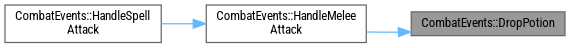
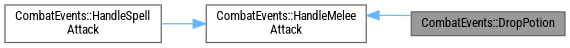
edge "CombatEvents::HandleMelee Attack" -> "CombatEvents::DropPotion": reversed
